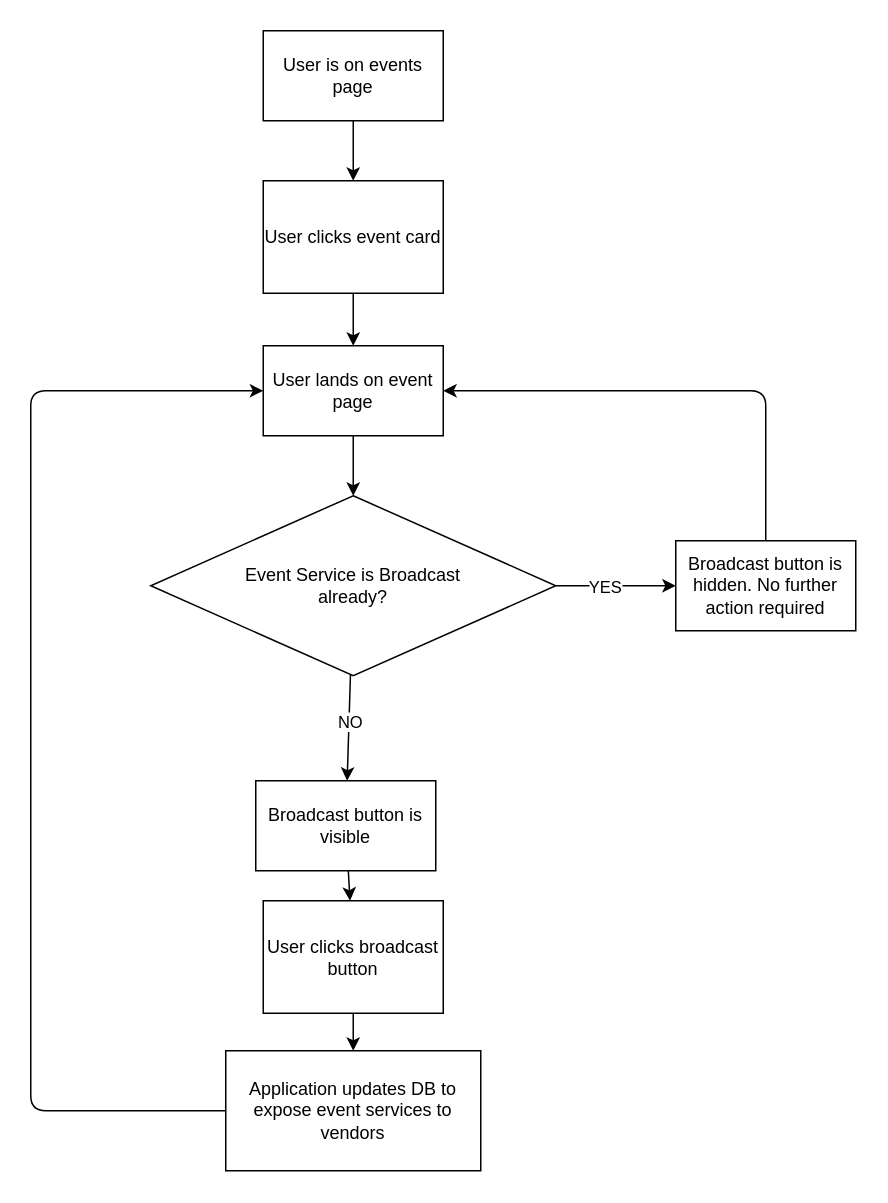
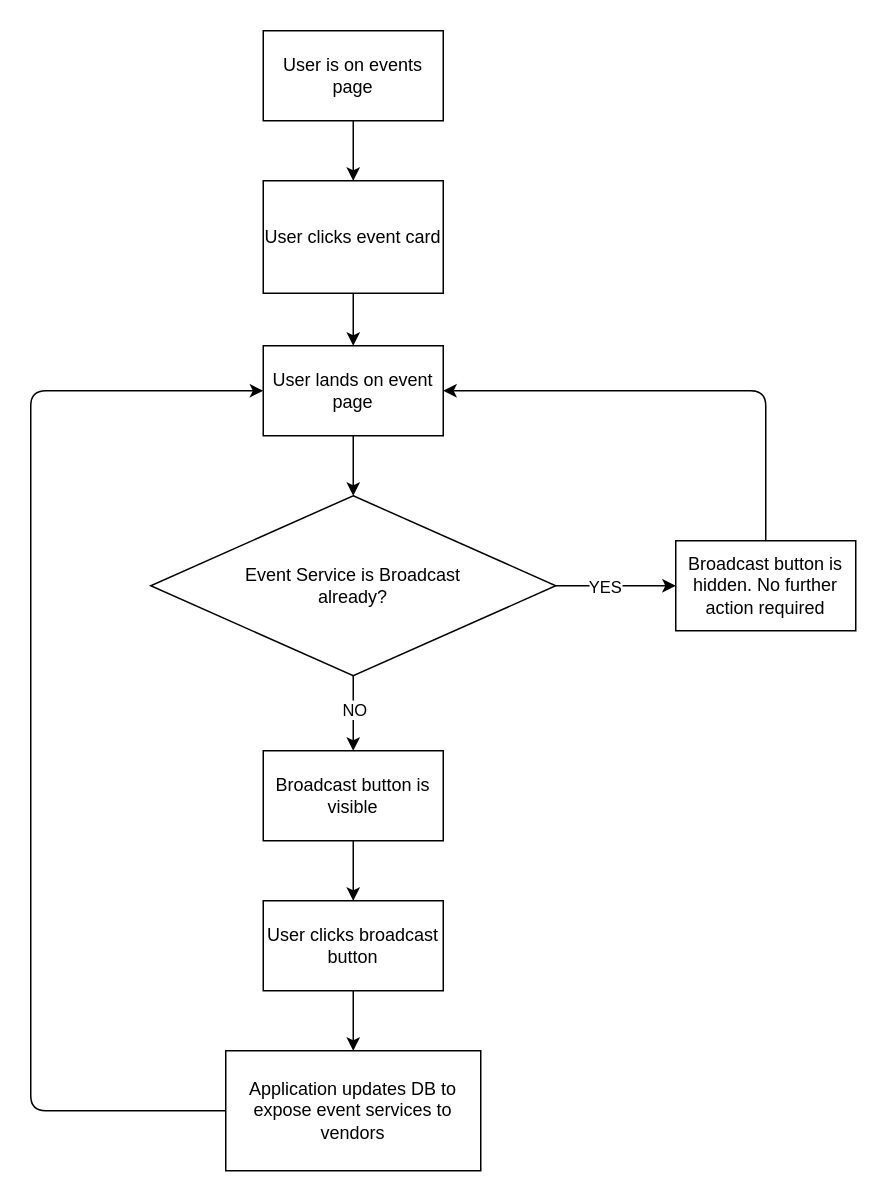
node "Broadcast button is visible": moved (346, 826) -> (353, 796)
node "User clicks broadcast button": size 180x113 -> 180x90
